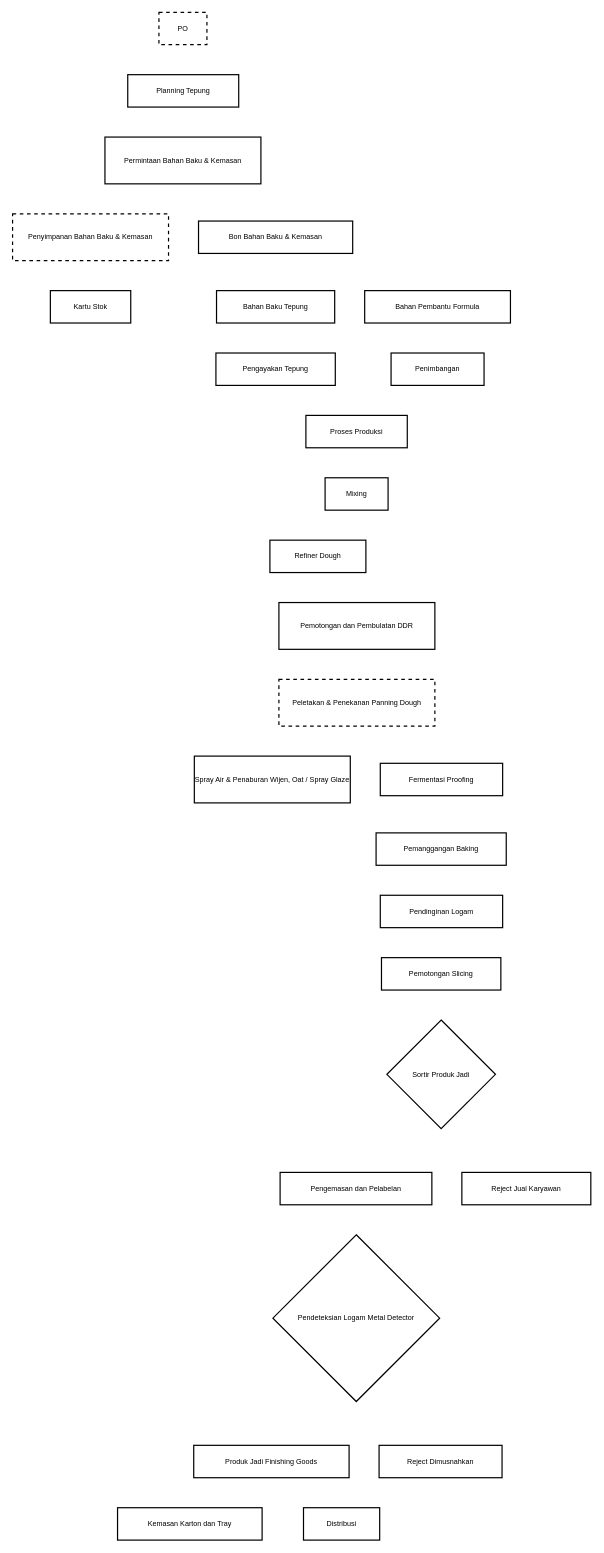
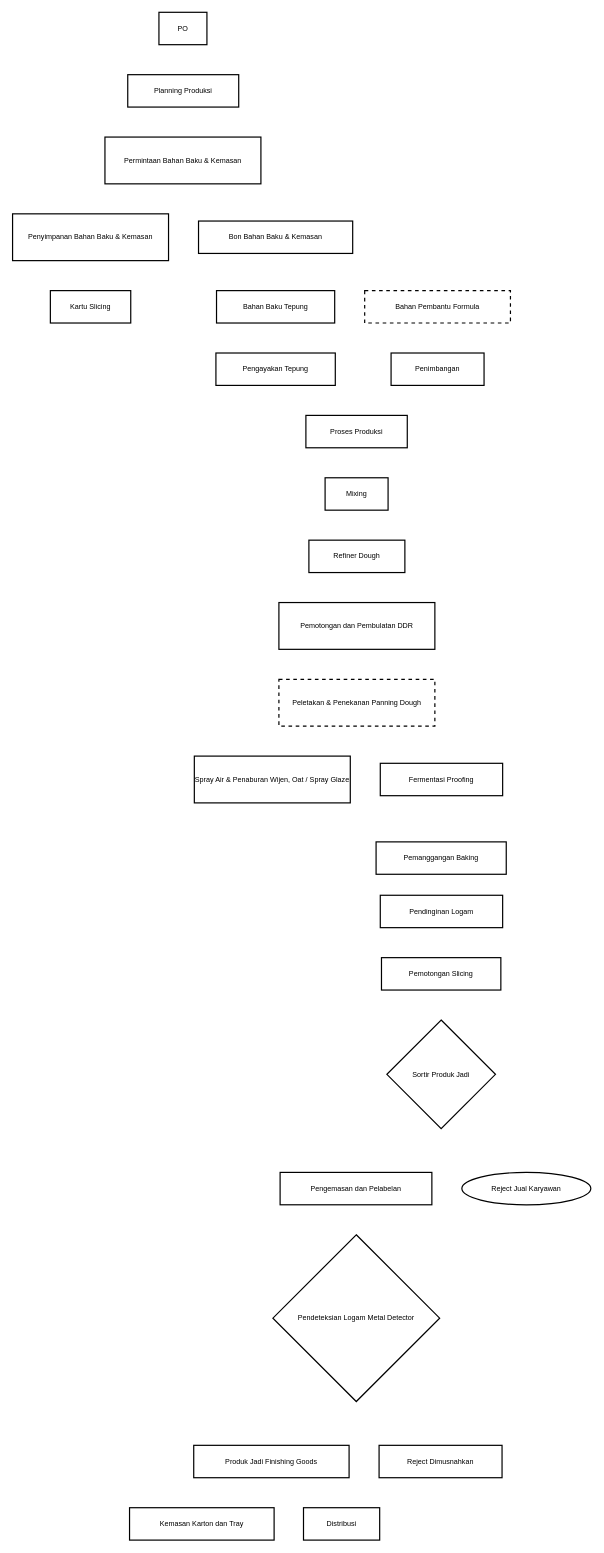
node "PO": style dashed -> solid
node "Planning Tepung": label "Planning Tepung" -> "Planning Produksi"
node "Penyimpanan Bahan Baku & Kemasan": style dashed -> solid
node "Kartu Stok": label "Kartu Stok" -> "Kartu Slicing"
node "Bahan Pembantu Formula": style solid -> dashed
node "Refiner Dough": moved (318, 557) -> (357, 557)
node "Pemanggangan Baking": moved (441, 849) -> (441, 858)
node "Reject Jual Karyawan": shape rectangle -> ellipse
node "Kemasan Karton dan Tray": moved (190, 1524) -> (202, 1524)
